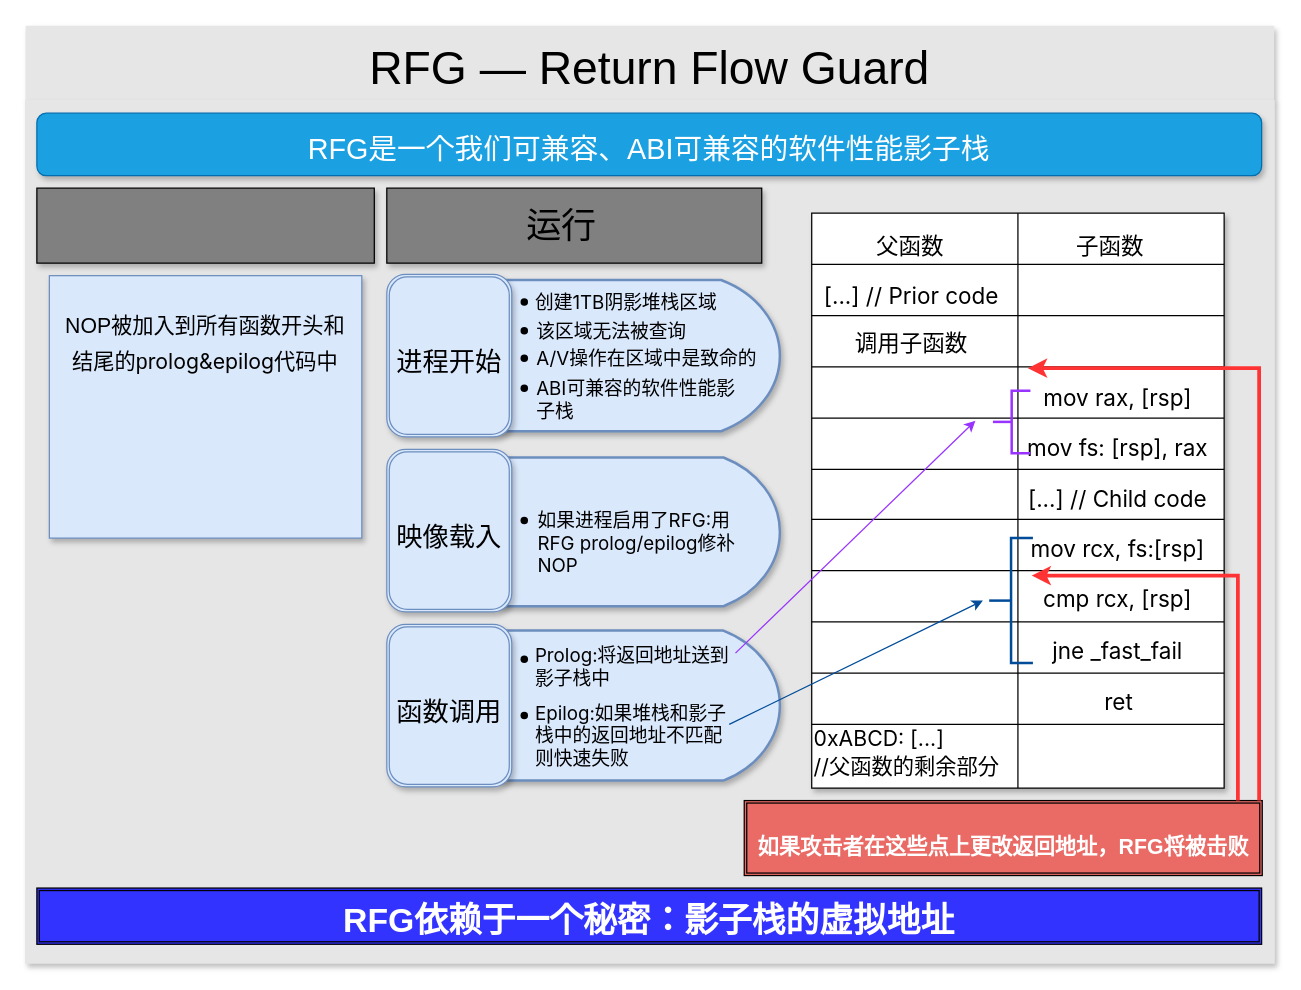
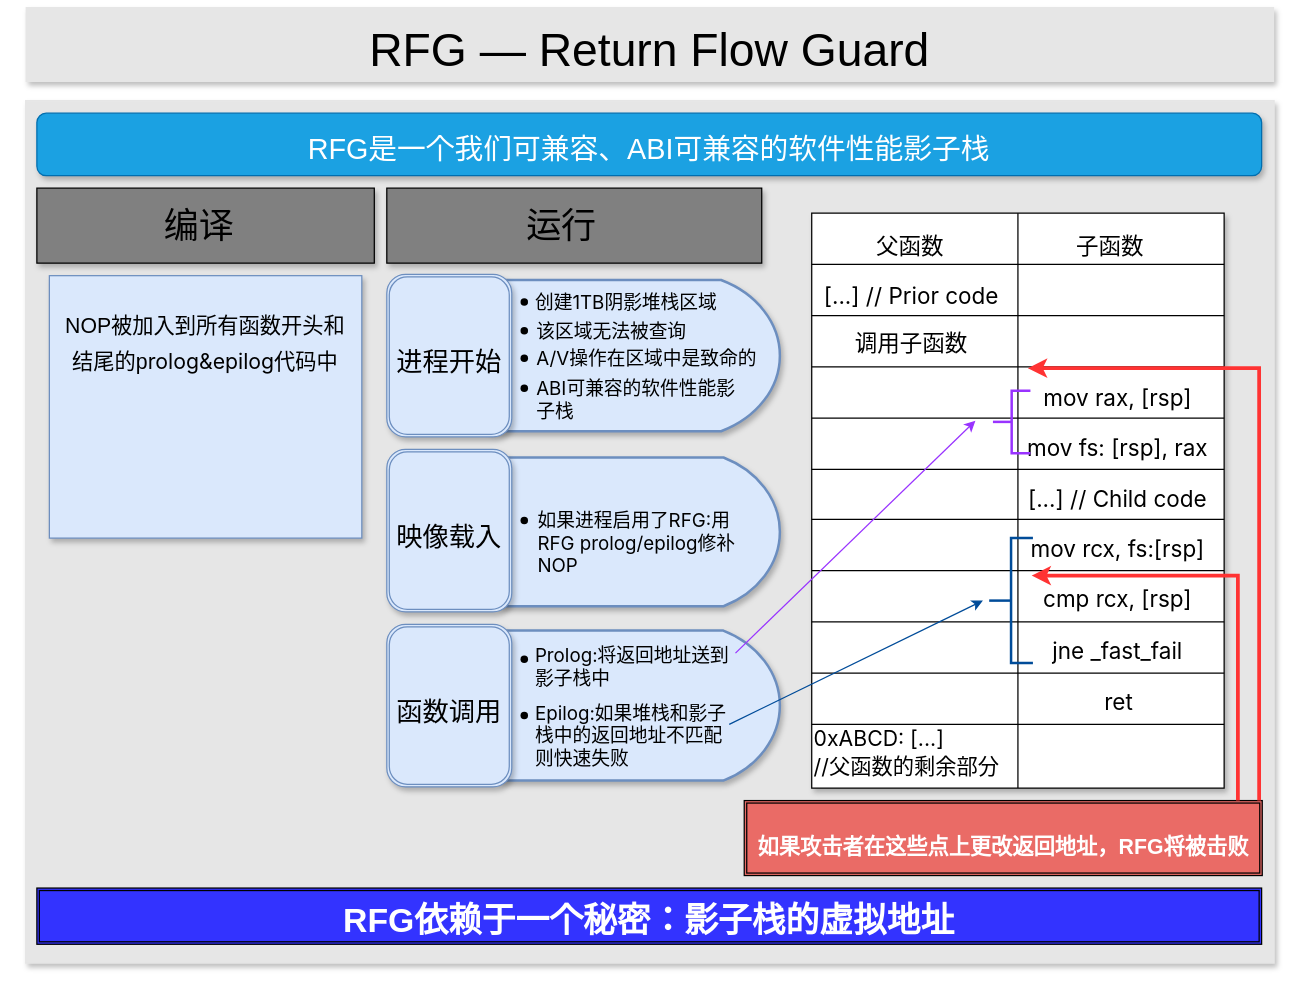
node "RFG — Return Flow Guard": moved (650, 63) -> (650, 44)
node "编译": added
